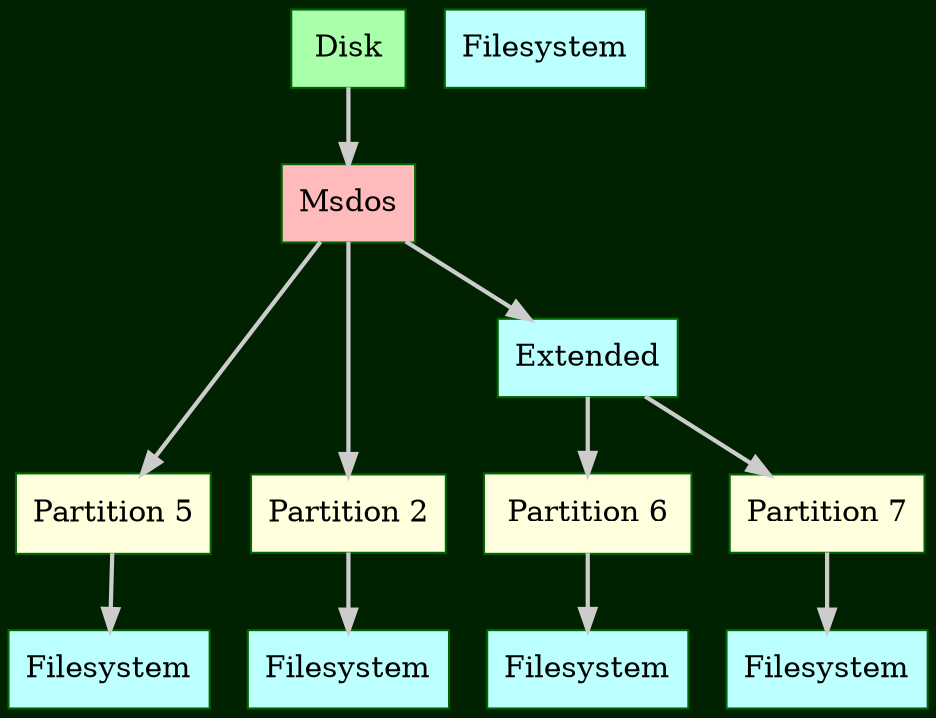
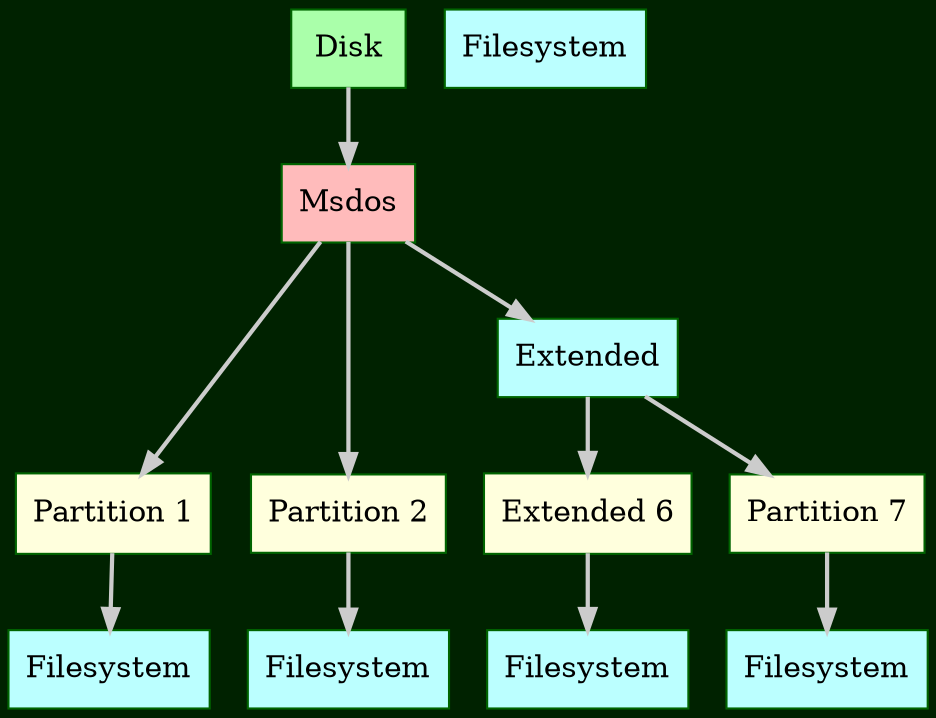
node "Partition 5": label "Partition 5" -> "Partition 1"
node "Partition 6": label "Partition 6" -> "Extended 6"
